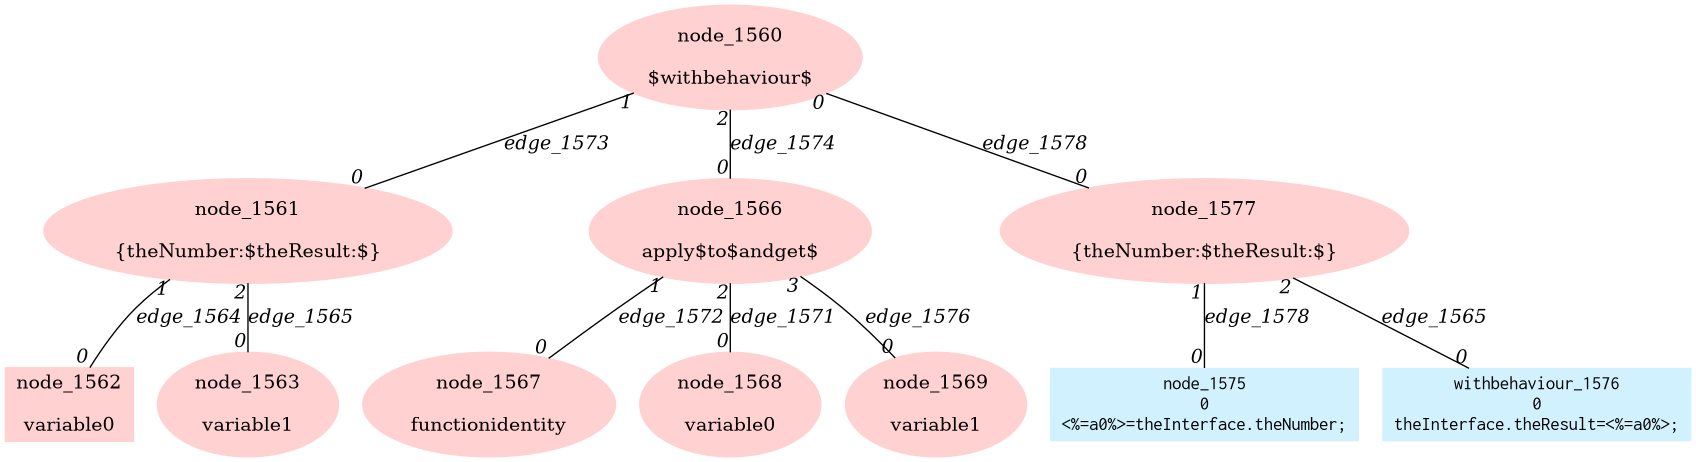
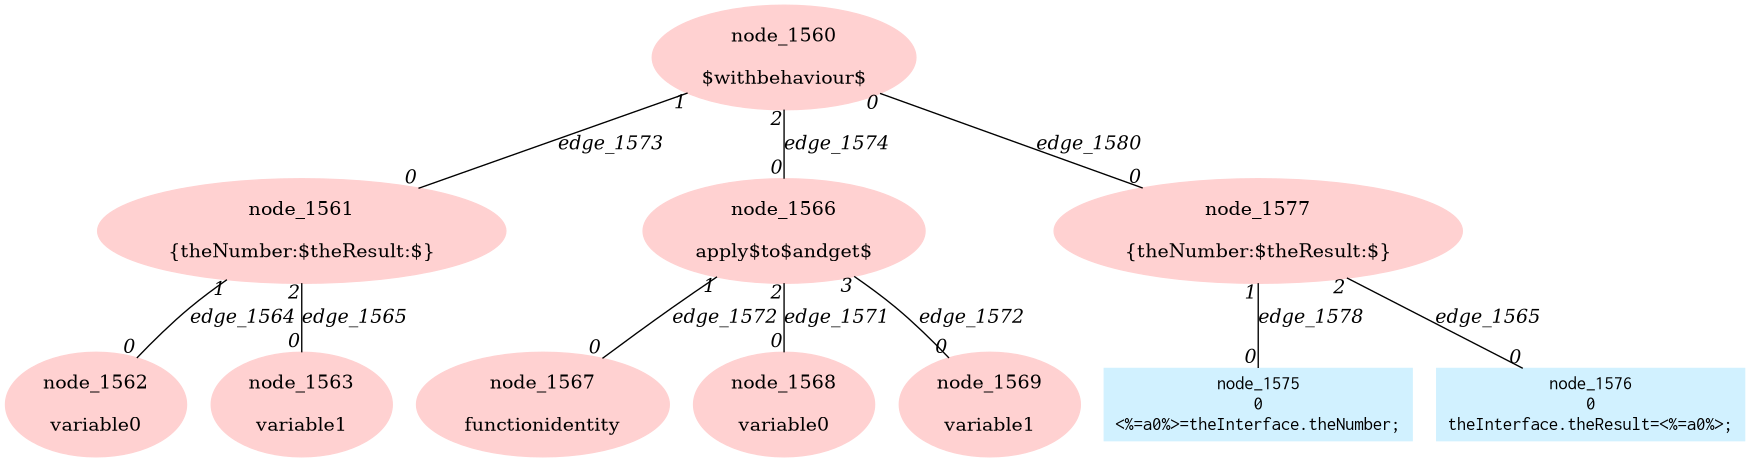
edge "node_1560 $withbehaviour$" -- "node_1577 {theNumber:$theResult:$}": label "edge_1578" -> "edge_1580"
edge "node_1566 apply$to$andget$" -- "node_1569 variable1": label "edge_1576" -> "edge_1572"
node "node_1562 variable0": shape box -> ellipse
node "withbehaviour_1576 0 theInterface.theResult=<%=a0%>;": label "withbehaviour_1576 0 theInterface.theResult=<%=a0%>;" -> "node_1576 0 theInterface.theResult=<%=a0%>;"
